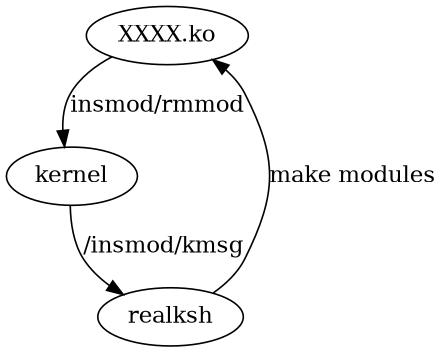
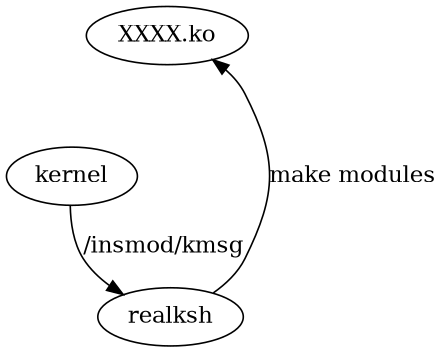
edge "XXXX.ko" -> "kernel": removed, label "insmod/rmmod"
